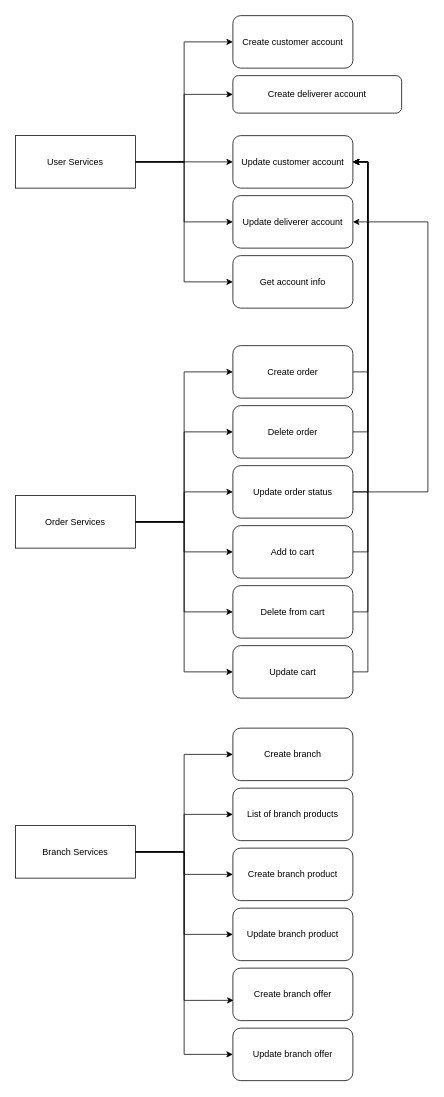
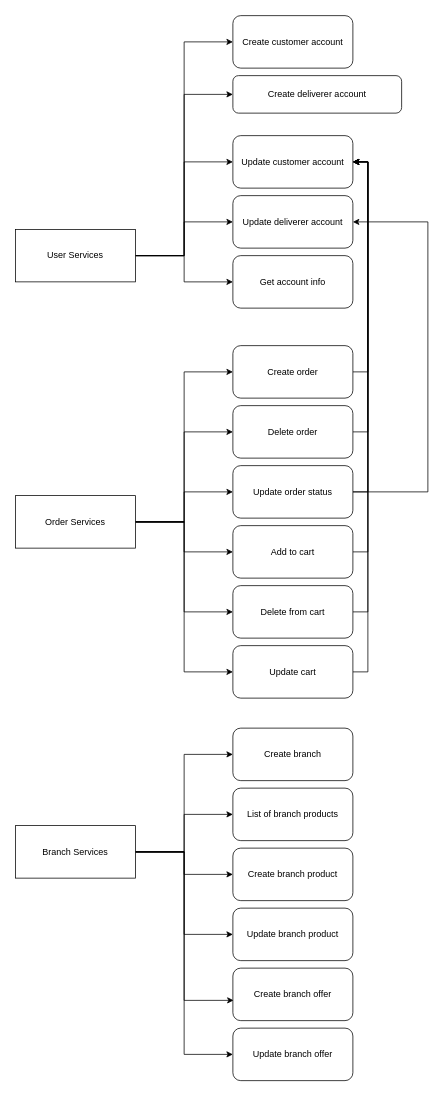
node "User Services": moved (75, 162) -> (75, 255)
